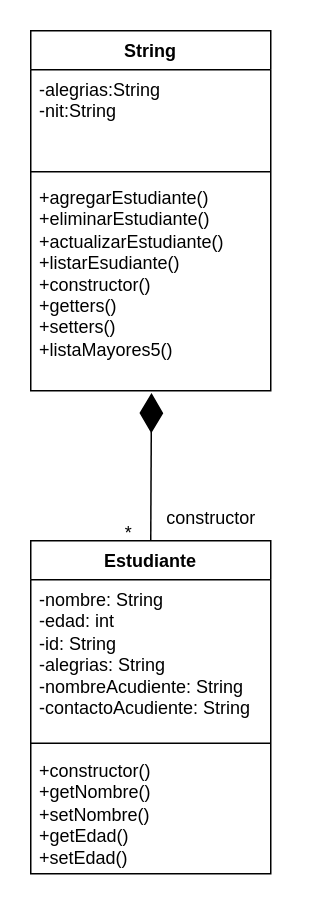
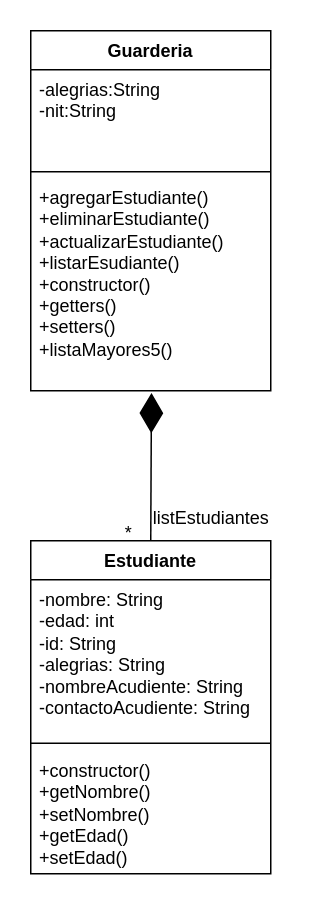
node "String": label "String" -> "Guarderia"
node "constructor": label "constructor" -> "listEstudiantes"
